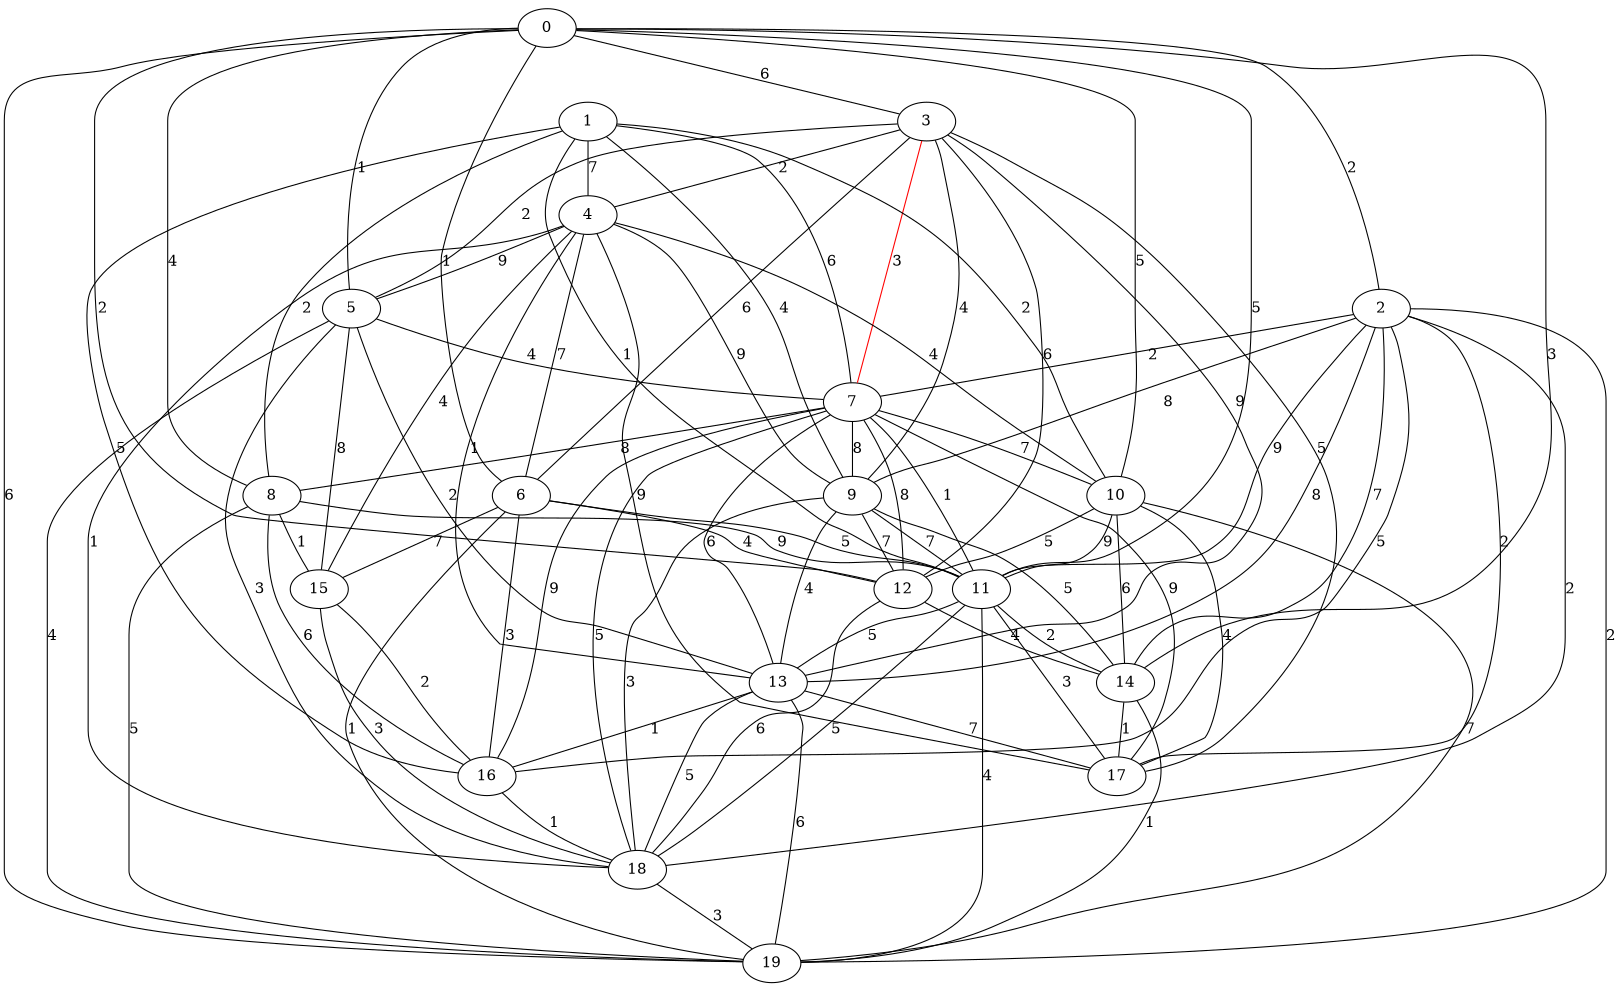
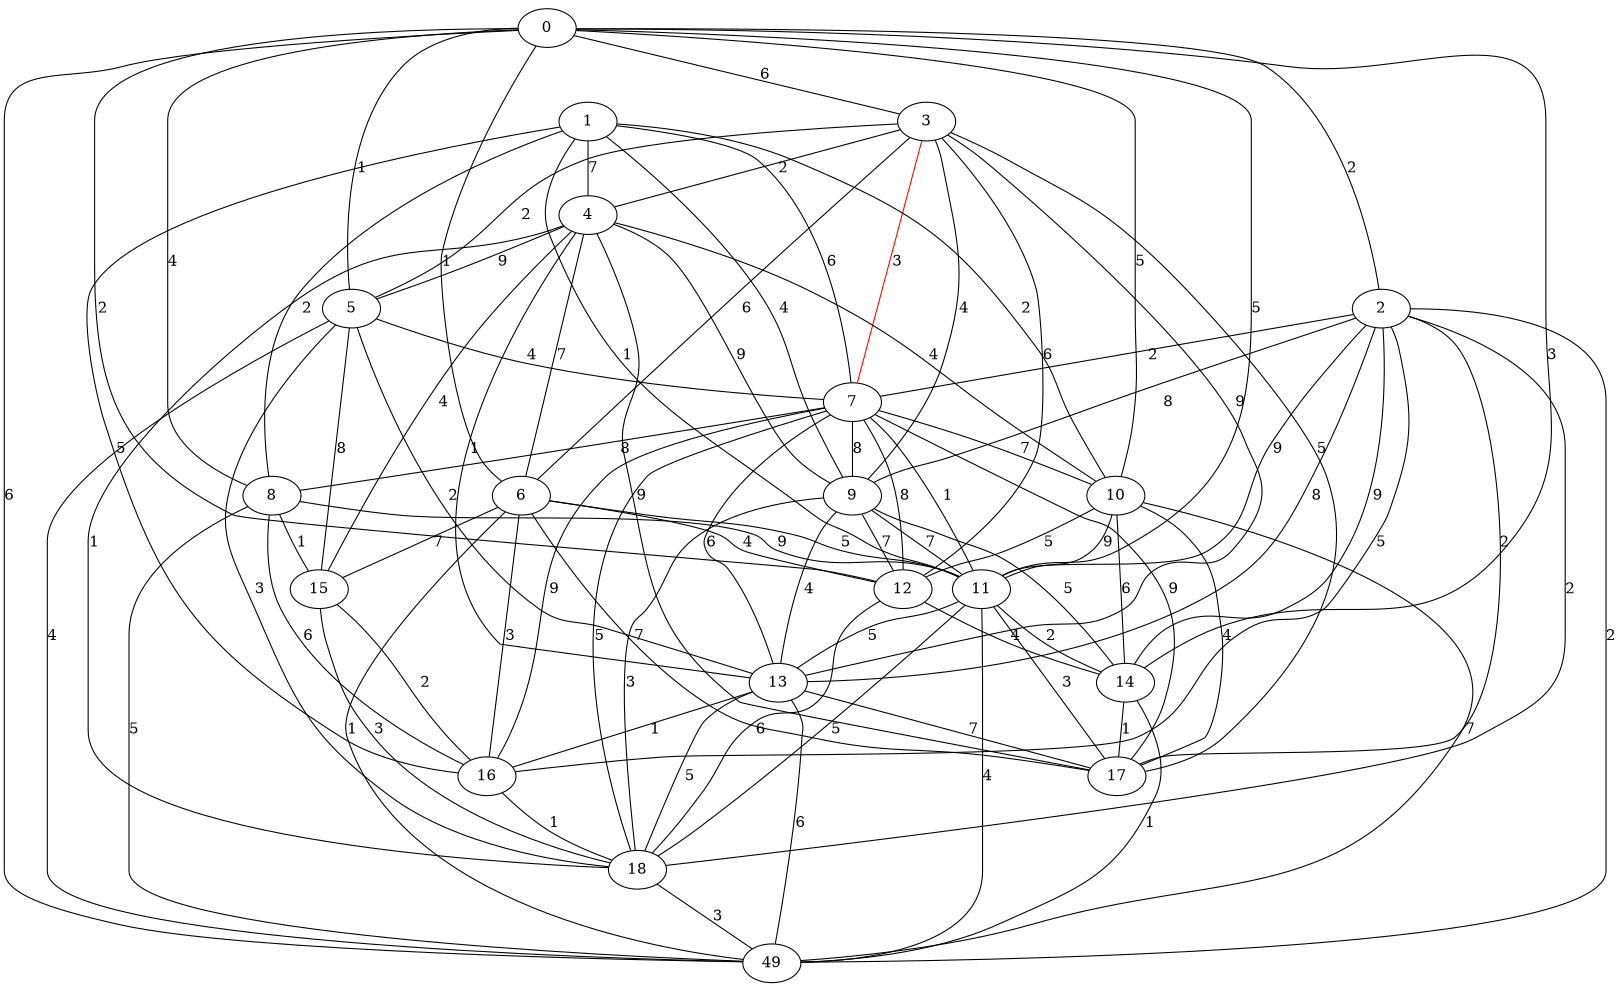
edge "2" -- "14": label "7" -> "9"
edge "6" -- "17": added, label "7"
node "19": label "19" -> "49"
